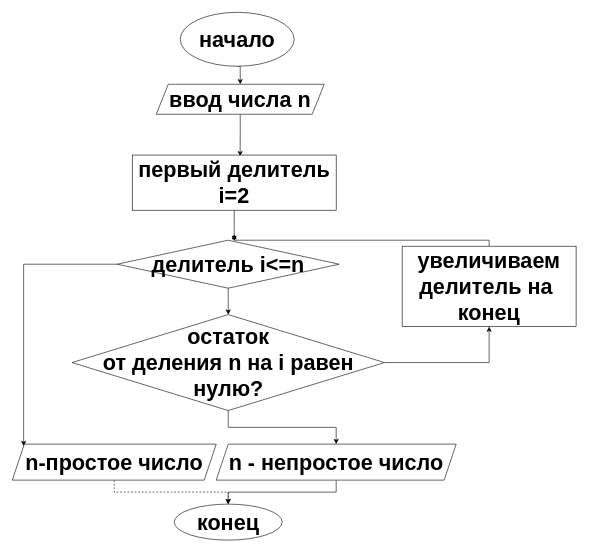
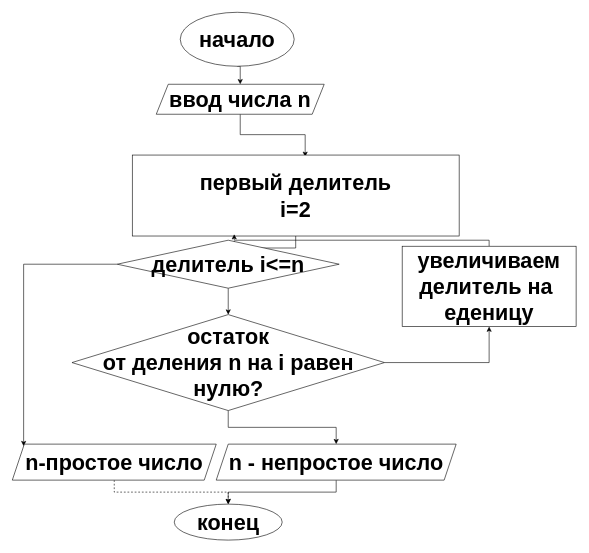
node "первый делитель i=2": size 204x55 -> 327x81
node "увеличиваем делитель на конец": label "увеличиваем делитель на конец" -> "увеличиваем делитель на еденицу"
